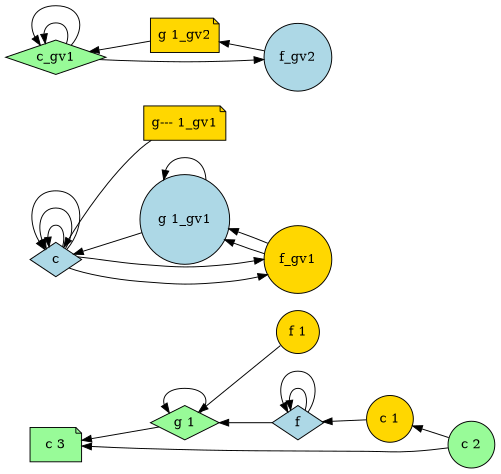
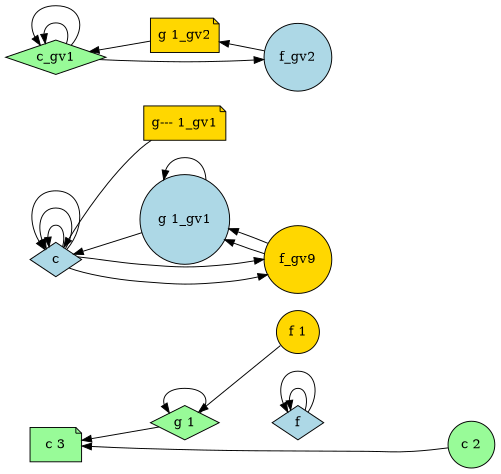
node "f_gv1": label "f_gv1" -> "f_gv9"
node "c 1": removed
edge "f" -> "g 1": removed
